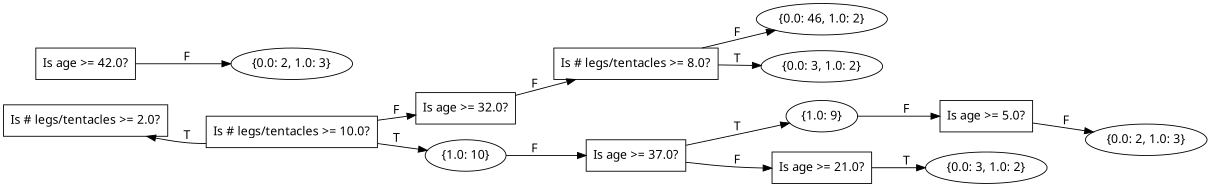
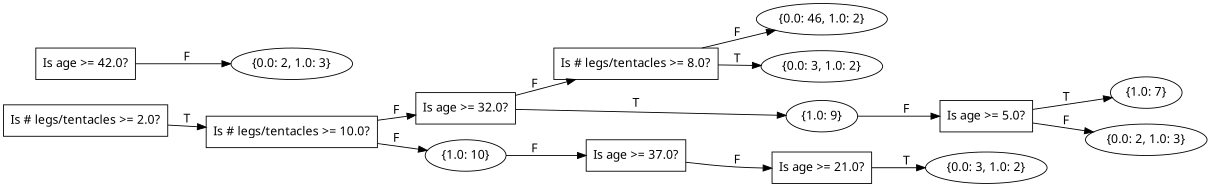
node "{1.0: 7}": added
edge "Is age >= 37.0?" -> "{1.0: 9}": now "Is age >= 32.0?" -> "{1.0: 9}"
edge "Is # legs/tentacles >= 10.0?" -> "{1.0: 10}": label "T" -> "F"
edge "Is # legs/tentacles >= 10.0?" -> "Is # legs/tentacles >= 2.0?": reversed
